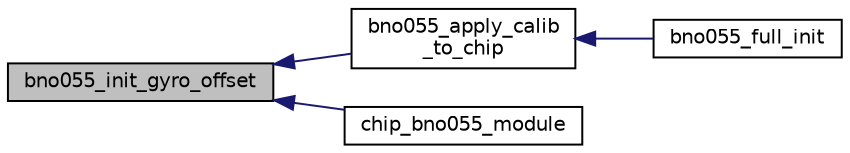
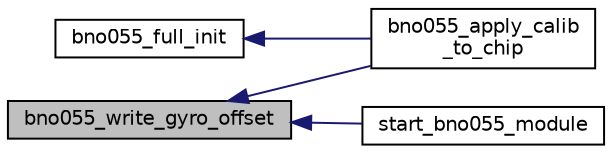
edge "bno055_full_init" -> "bno055_apply_calib _to_chip": reversed
node "bno055_init_gyro_offset": label "bno055_init_gyro_offset" -> "bno055_write_gyro_offset"
node "chip_bno055_module": label "chip_bno055_module" -> "start_bno055_module"
